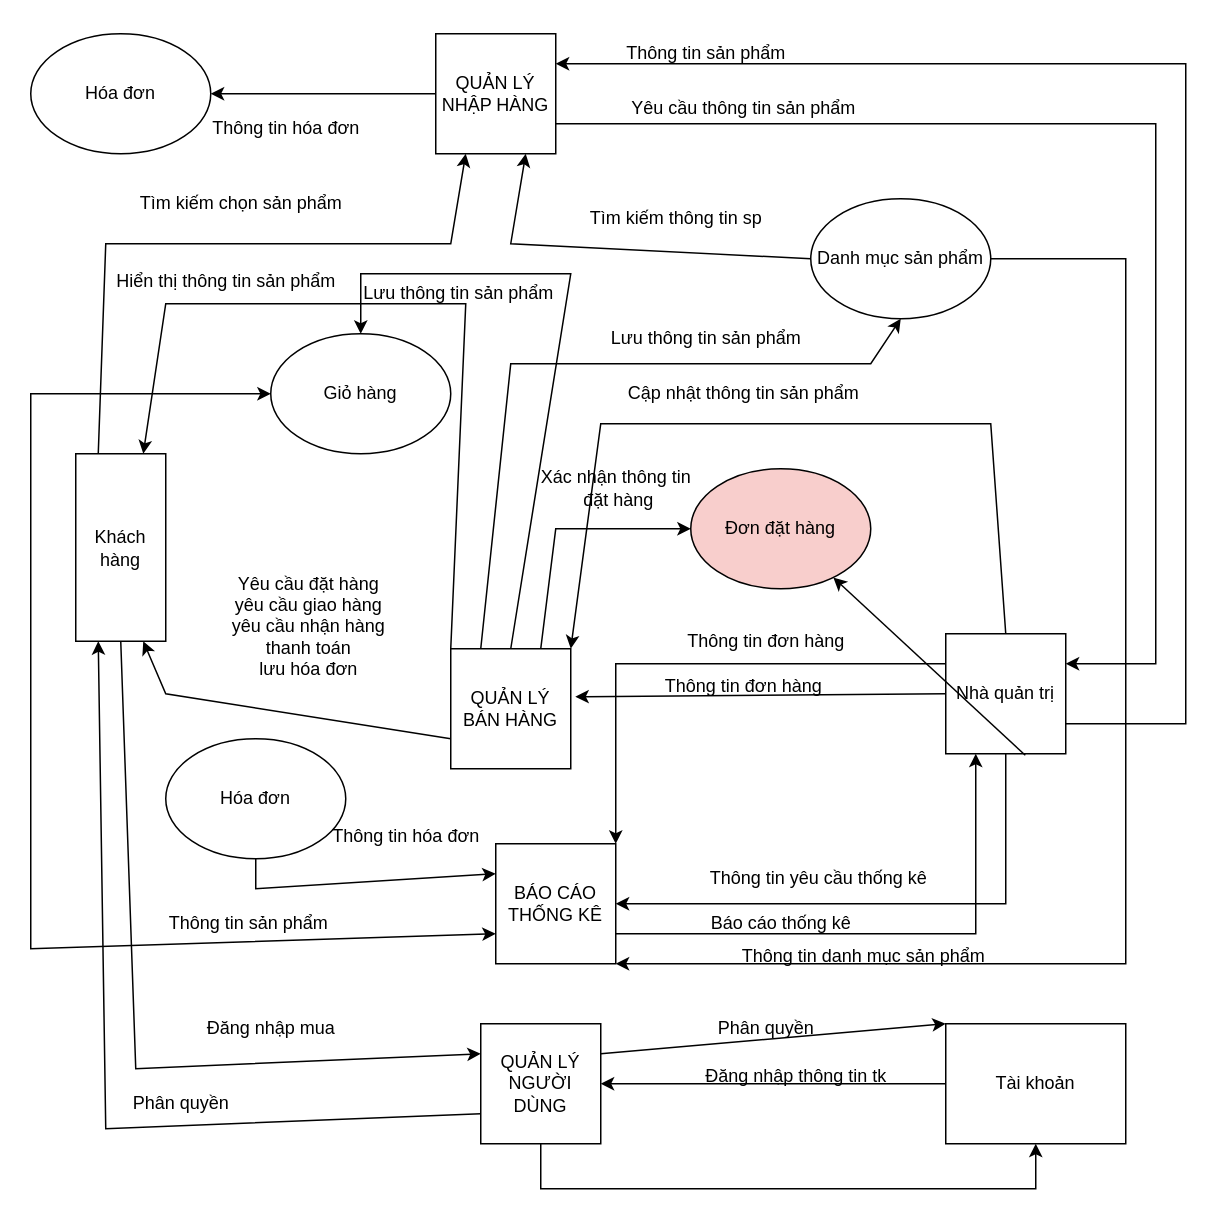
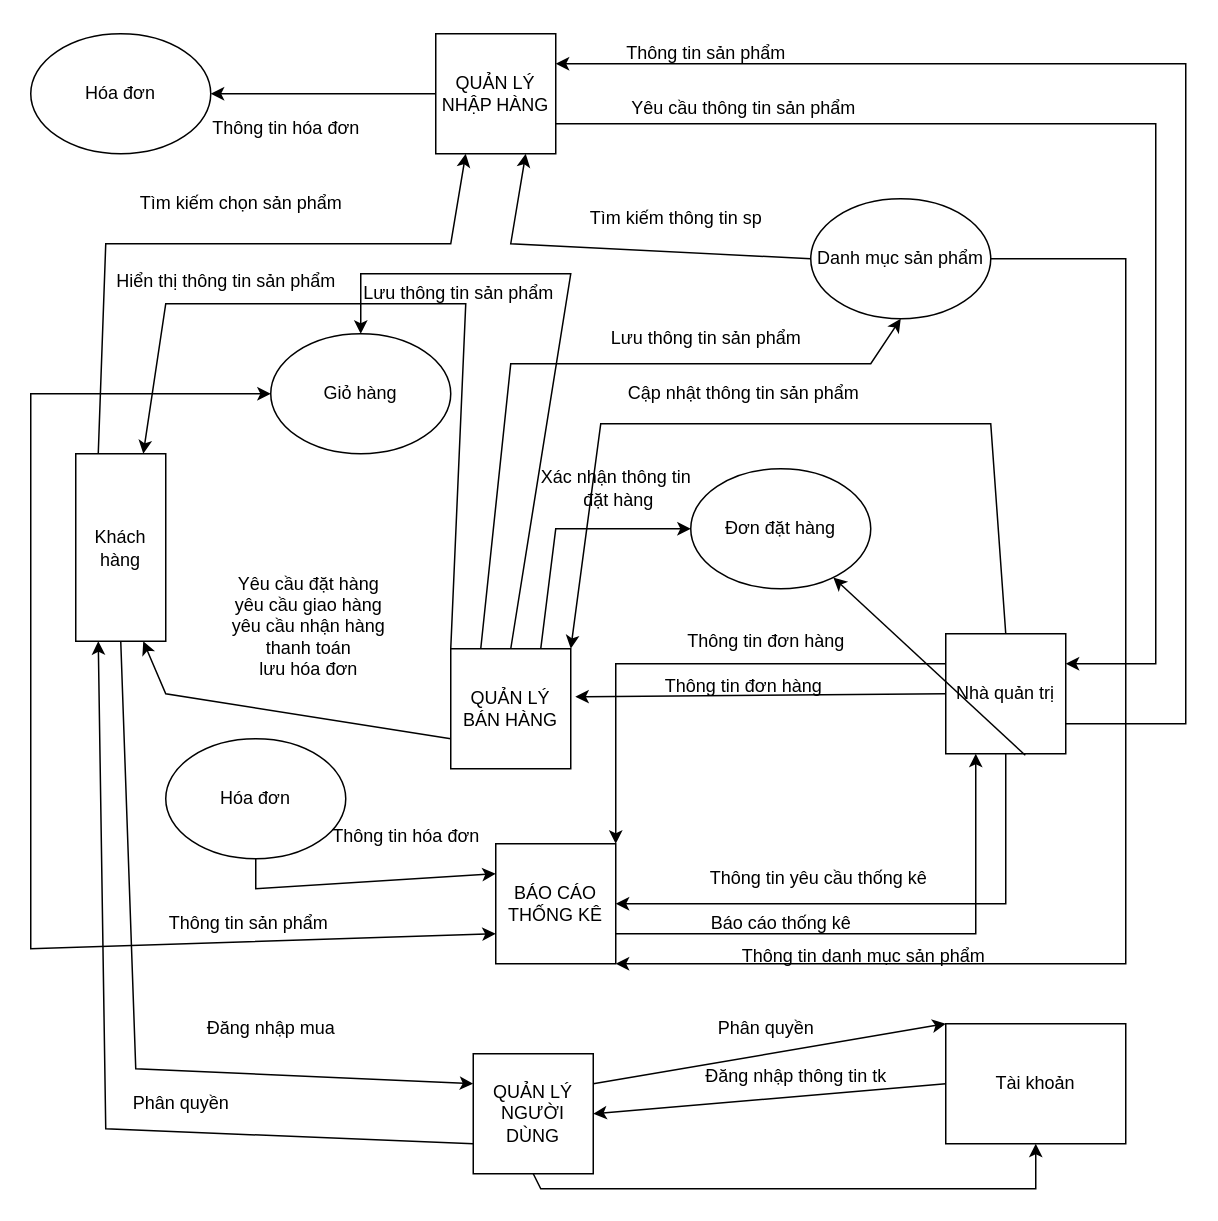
node "Đơn đặt hàng": fillcolor #f8cecc -> #ffffff
node "QUẢN LÝ NGƯỜI DÙNG": moved (541, 1084) -> (533, 1114)
